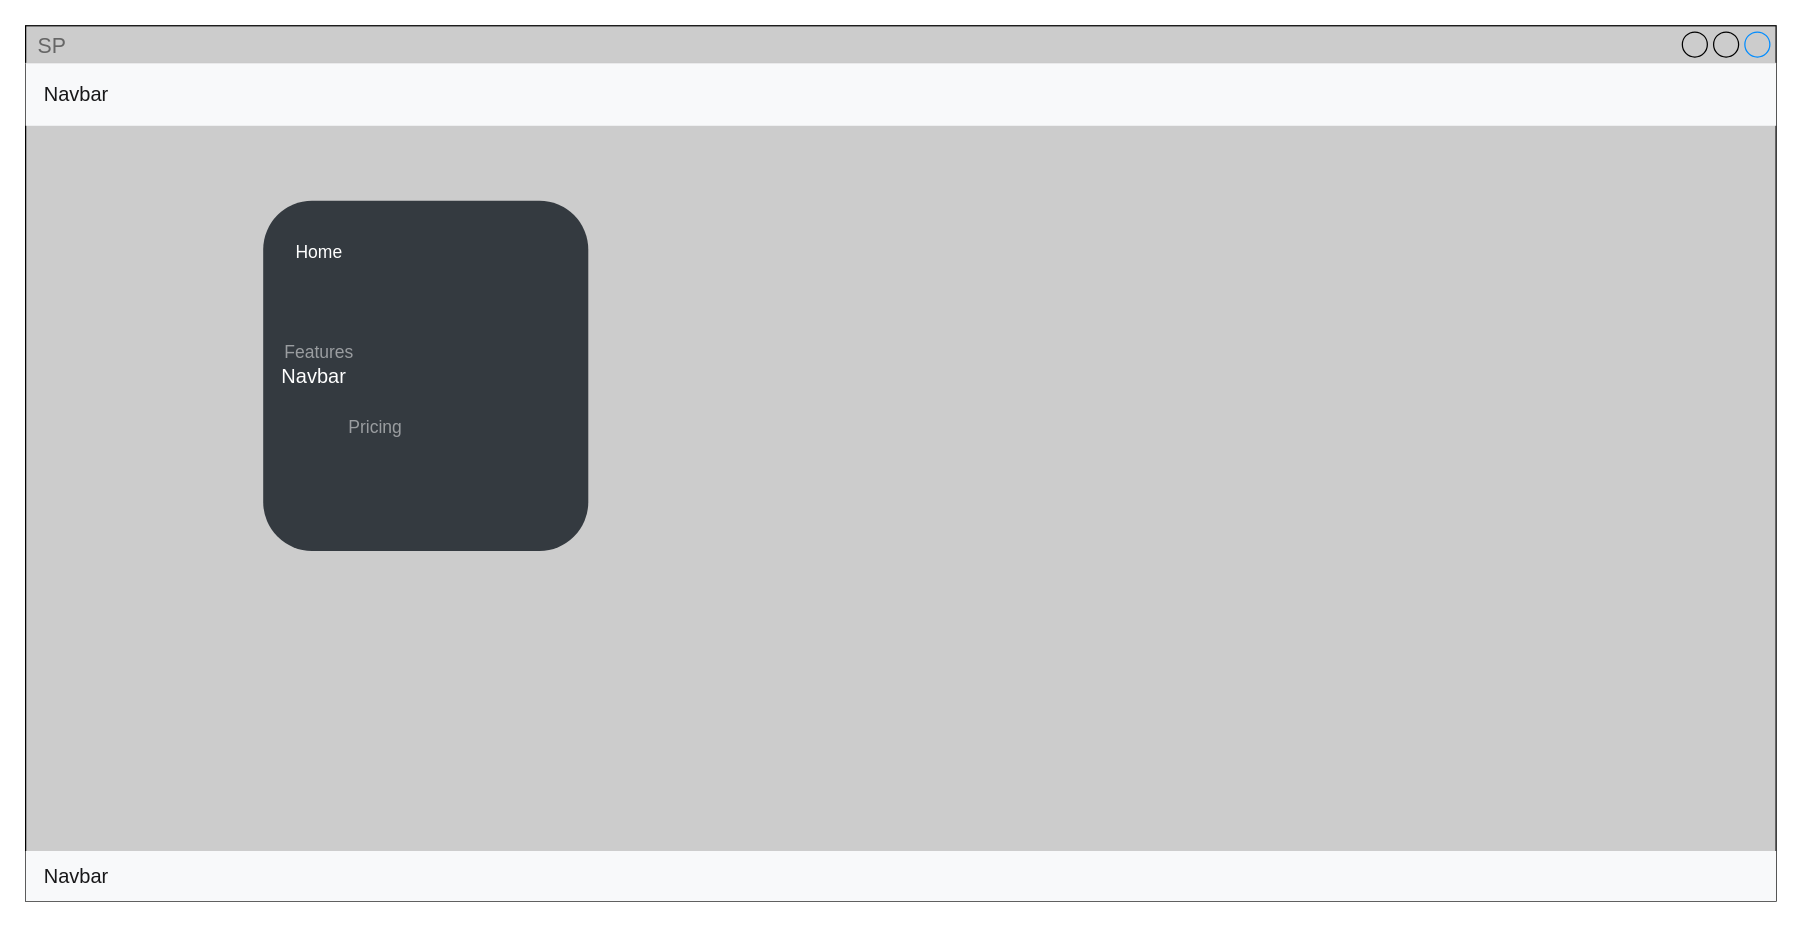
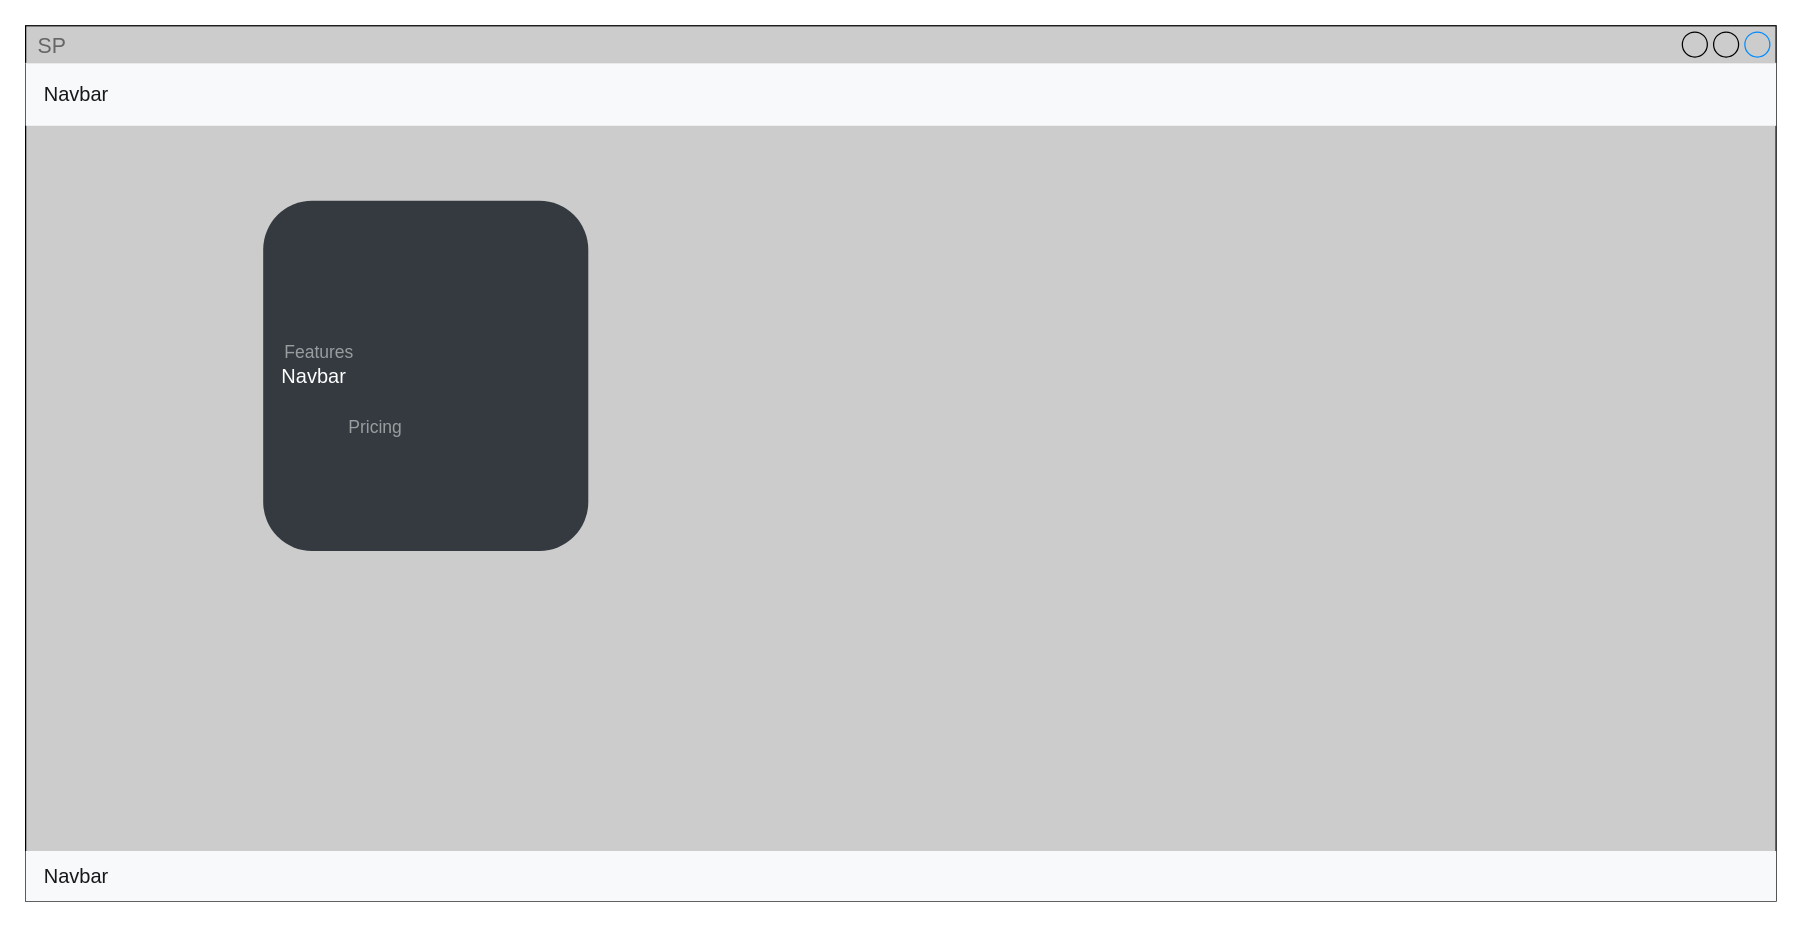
node "Home": removed
